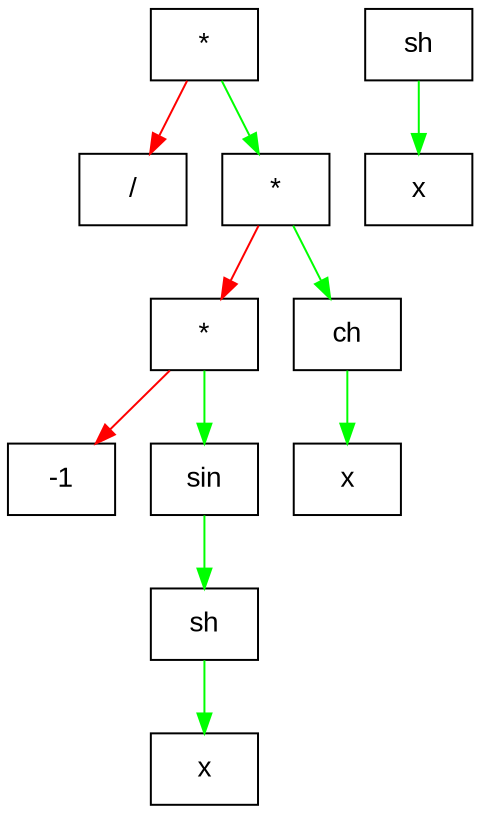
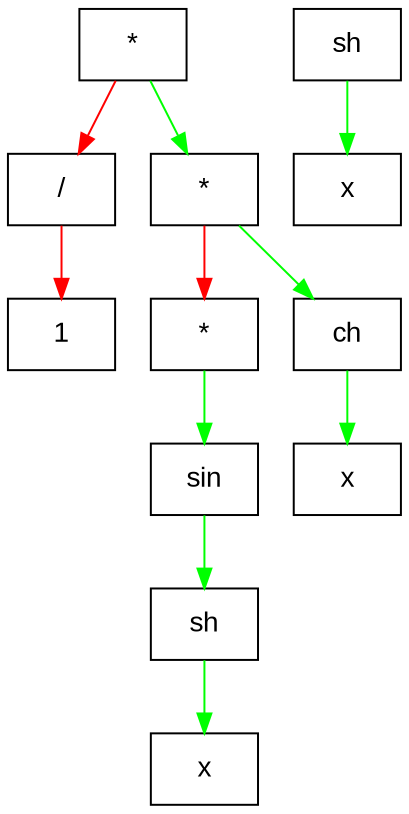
node "1": added
node "-1": removed
